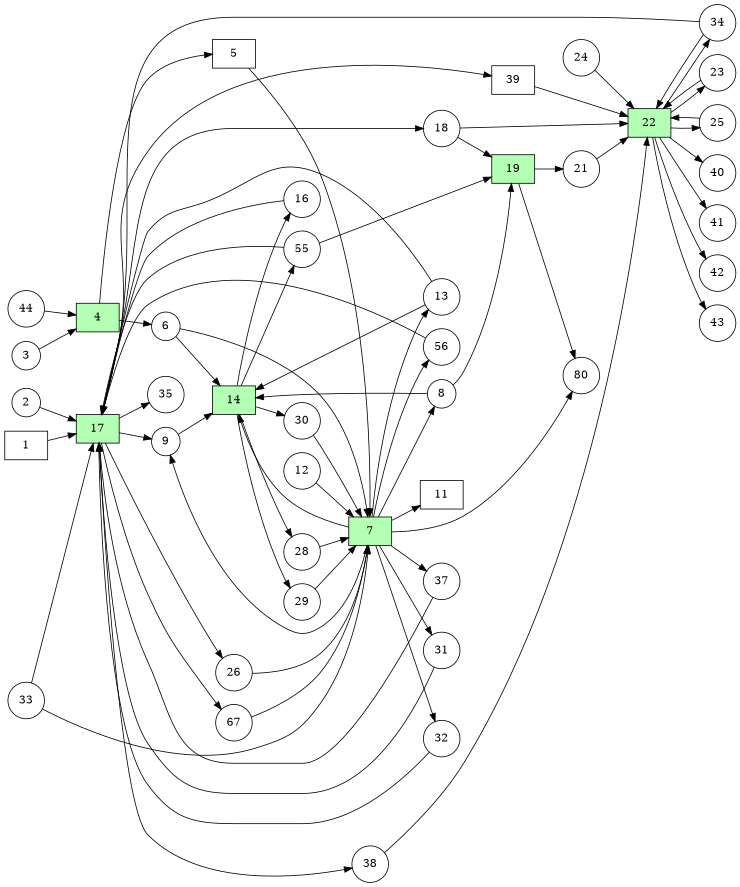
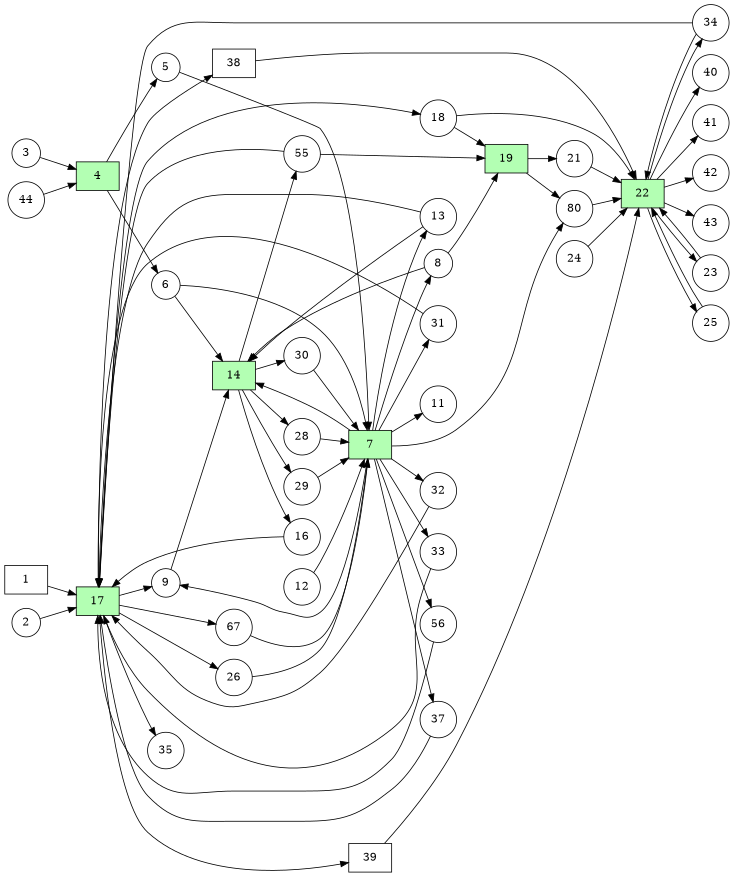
node "5": shape box -> circle
edge "80" -> "22": added
node "11": shape box -> circle
edge "33" -> "7": reversed
node "38": shape circle -> box
